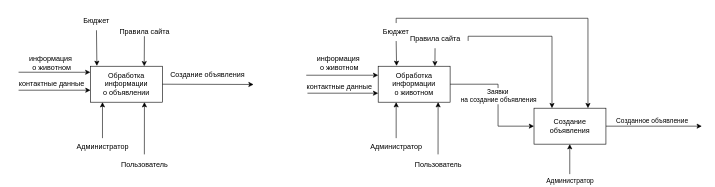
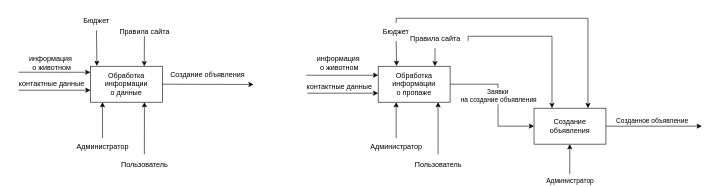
node "Обработка информации о объявлении": label "Обработка информации о объявлении" -> "Обработка информации о данные"
node "Обработка информации о животном": label "Обработка информации о животном" -> "Обработка информации о пропаже"
